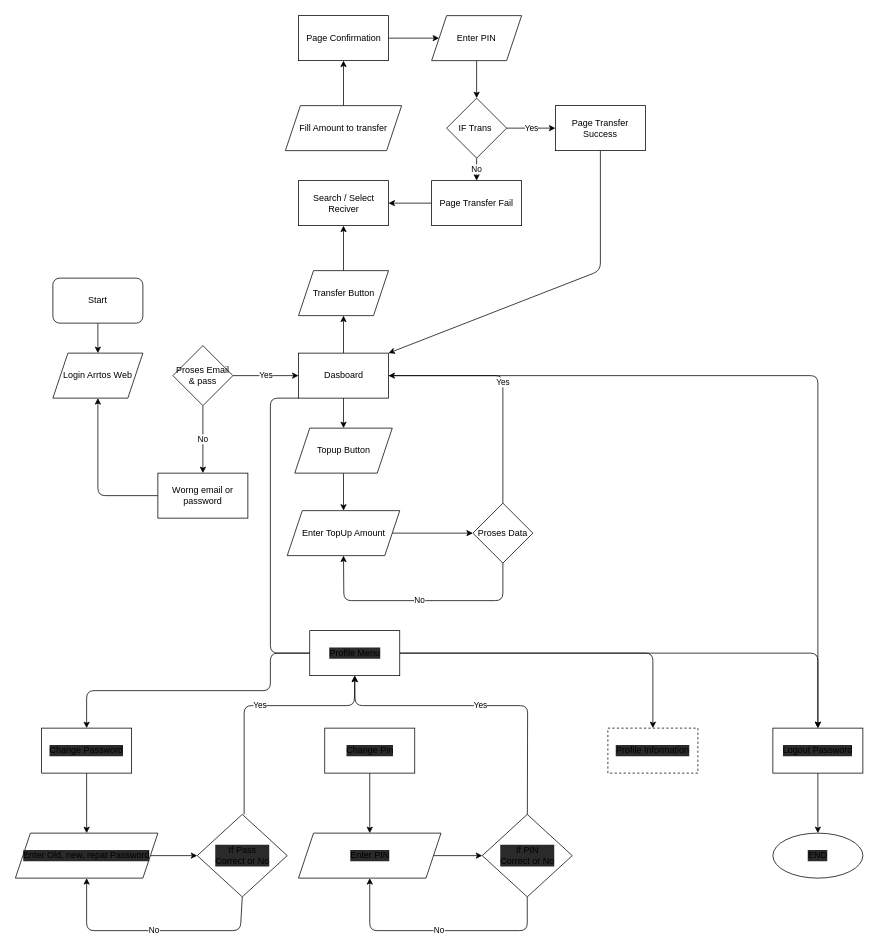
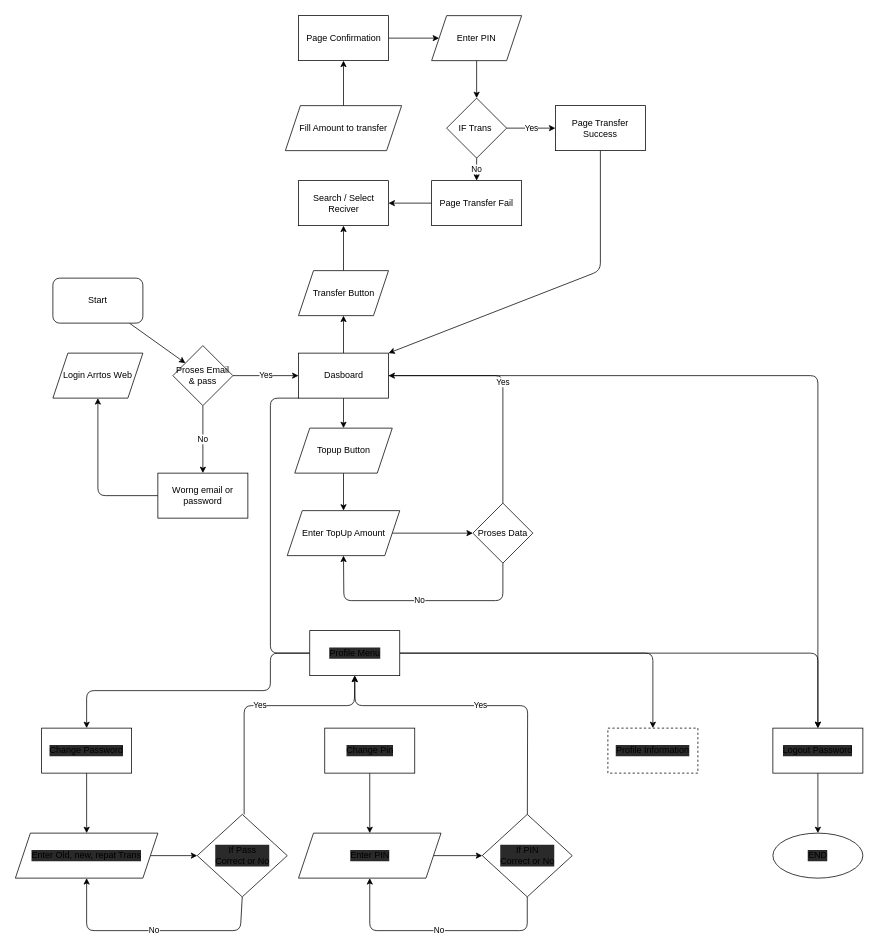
edge "Start" -> "Login Arrtos Web": now "Start" -> "Proses Email & pass"
node "Enter Old, new, repat Password": label "Enter Old, new, repat Password" -> "Enter Old, new, repat Trans"
